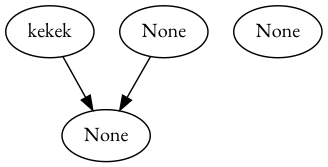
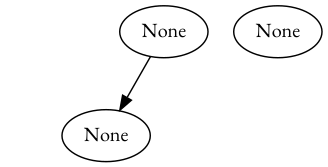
node "kekek": removed
